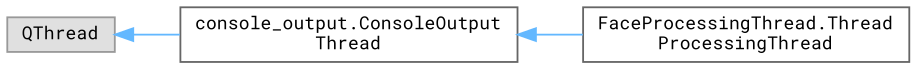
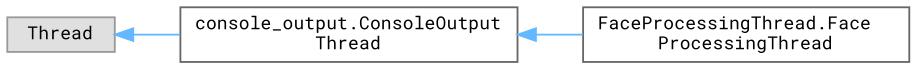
node "QThread": label "QThread" -> "Thread"
node "FaceProcessingThread.Thread ProcessingThread": label "FaceProcessingThread.Thread ProcessingThread" -> "FaceProcessingThread.Face ProcessingThread"
